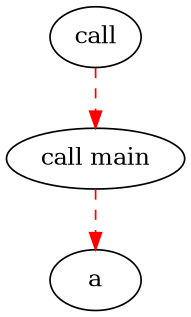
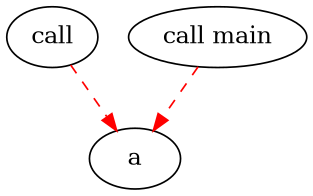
edge "call" -> "call main": now "call" -> "a"
